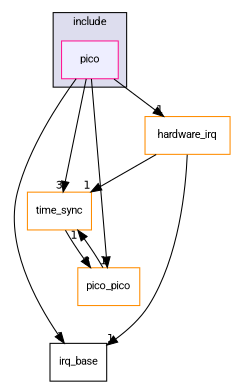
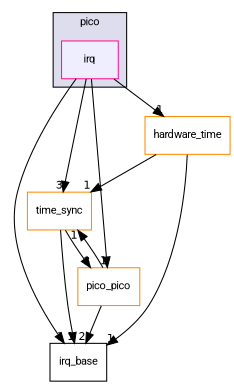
cluster "include": label "include" -> "pico"
node "pico": label "pico" -> "irq"
node "hardware_irq": label "hardware_irq" -> "hardware_time"
edge "time_sync" -> "irq_base": added
edge "pico_pico" -> "irq_base": added
